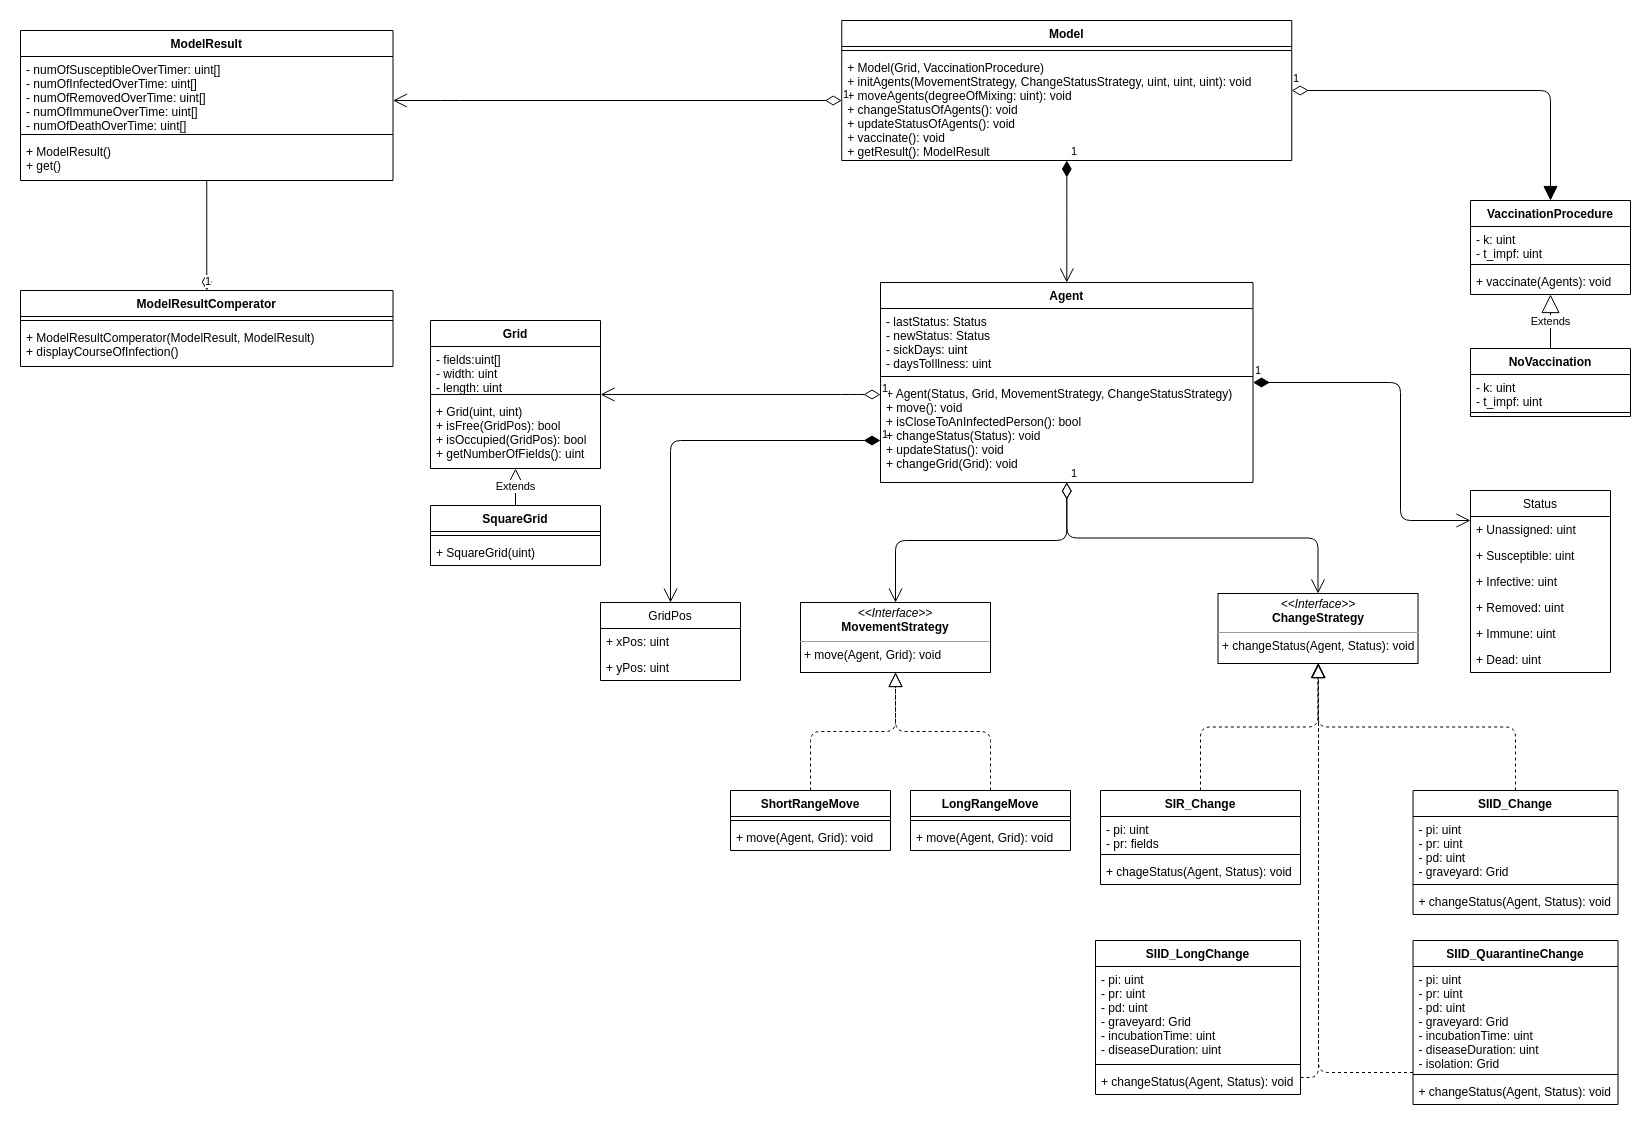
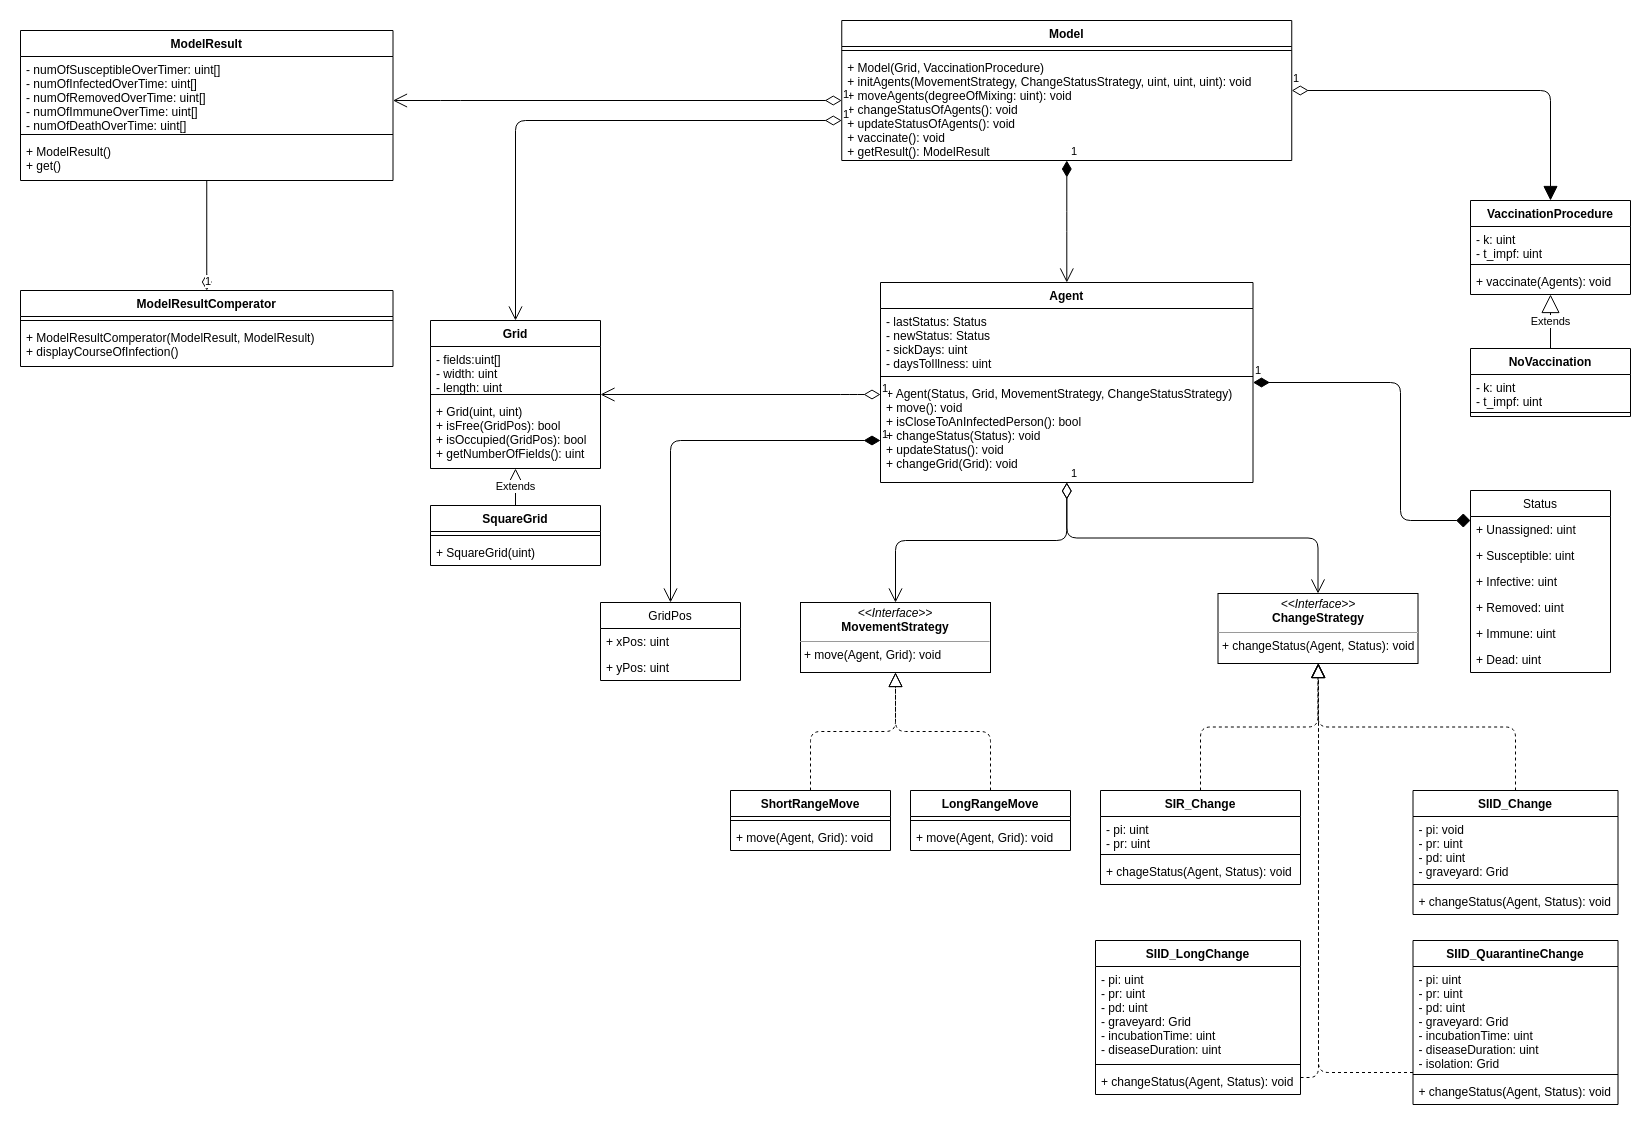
edge "Model" -- "Grid": added, label "1"
edge "Agent" -- "Status": arrowhead open -> diamond
node "- pi: uint - pr: fields": label "- pi: uint - pr: fields" -> "- pi: uint - pr: uint"
node "- pi: uint - pr: uint - pd: uint - graveyard: Grid": label "- pi: uint - pr: uint - pd: uint - graveyard: Grid" -> "- pi: void - pr: uint - pd: uint - graveyard: Grid"
